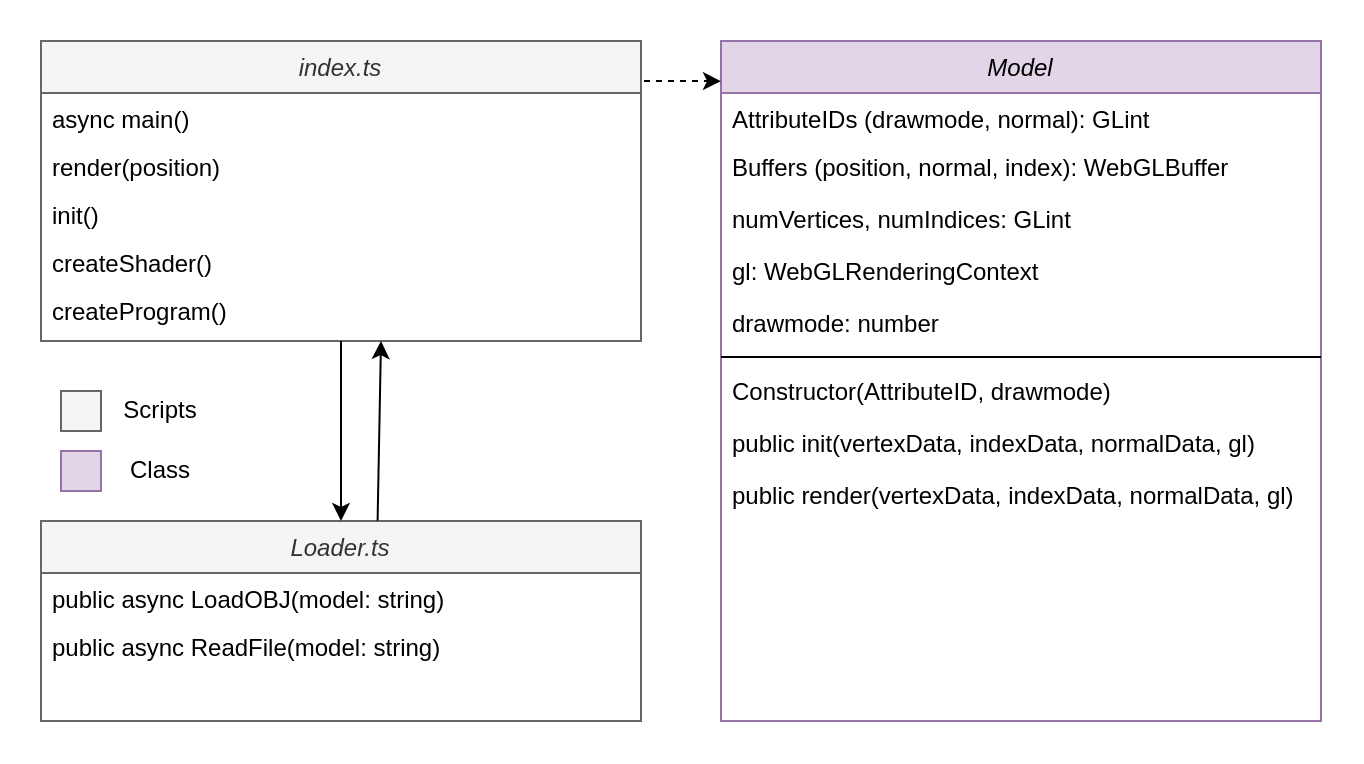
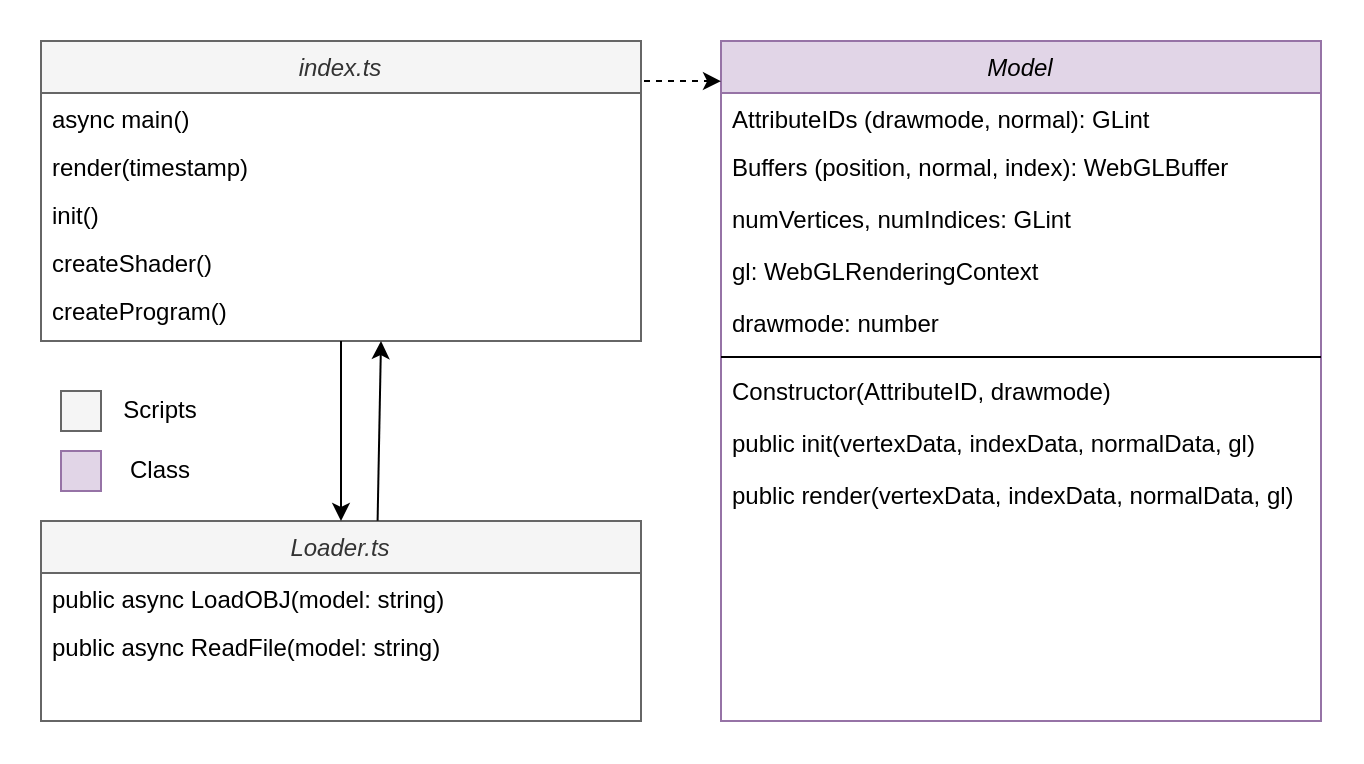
node "render(position)": label "render(position)" -> "render(timestamp)"
